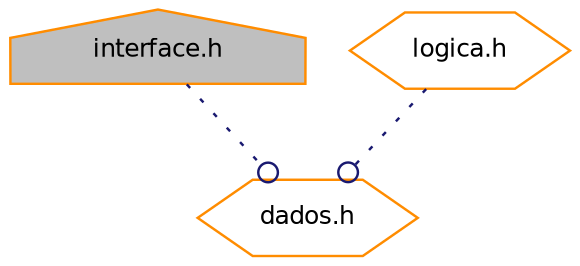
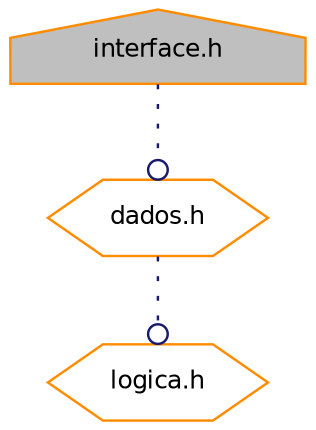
edge "logica.h" -> "dados.h": reversed
